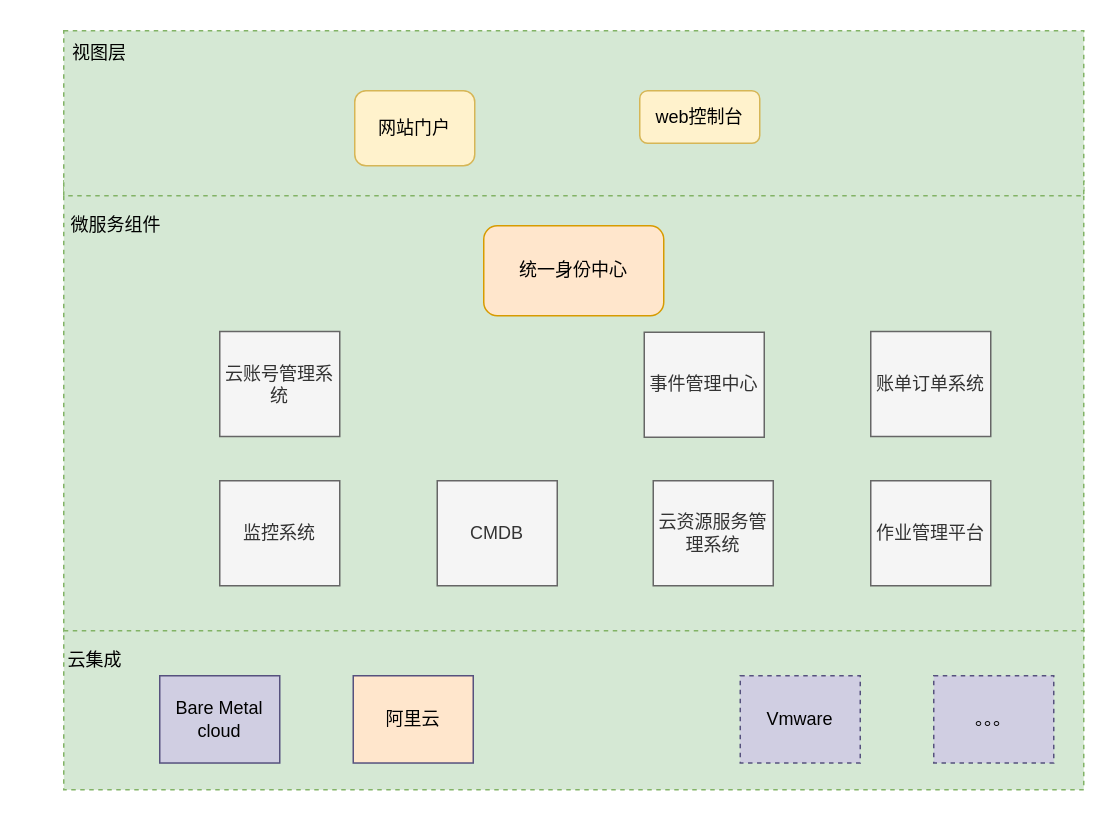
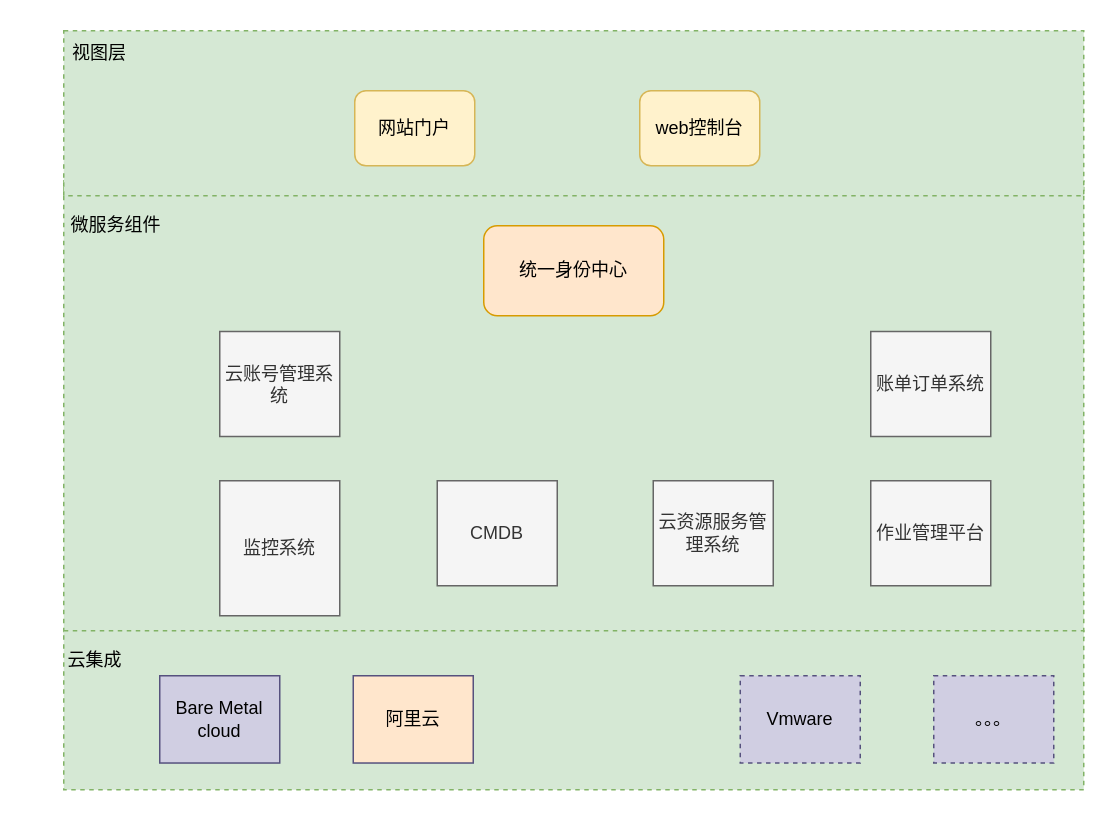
node "web控制台": size 120x53 -> 120x75
node "事件管理中心": removed
node "监控系统": size 120x105 -> 120x135
